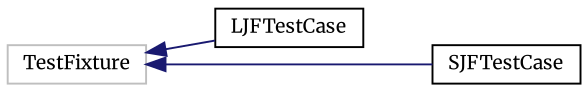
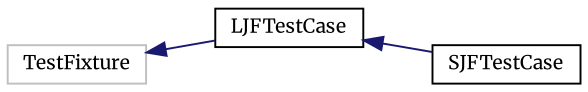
edge "SJFTestCase" -> "TestFixture": now "SJFTestCase" -> "LJFTestCase"
